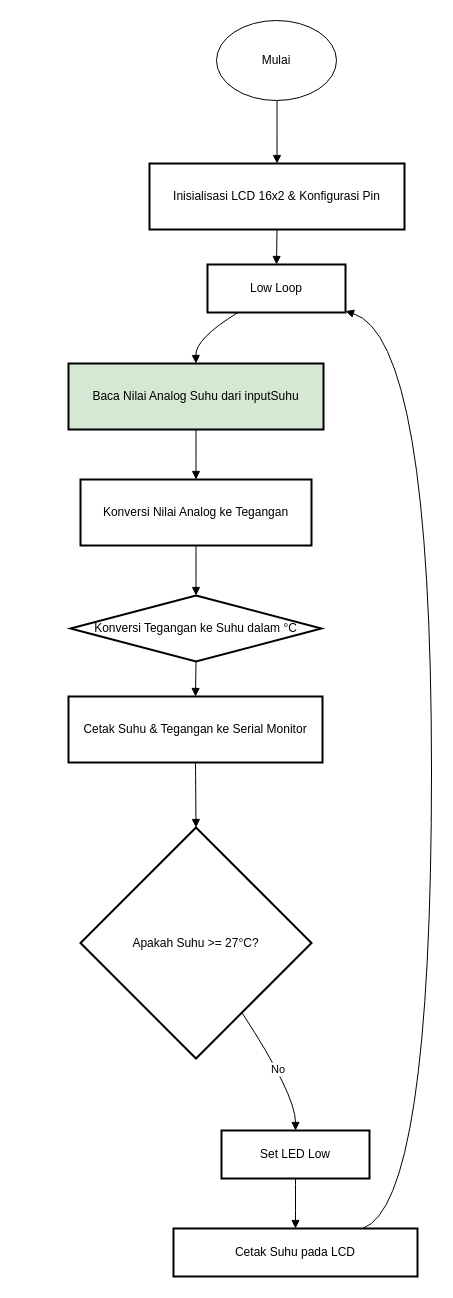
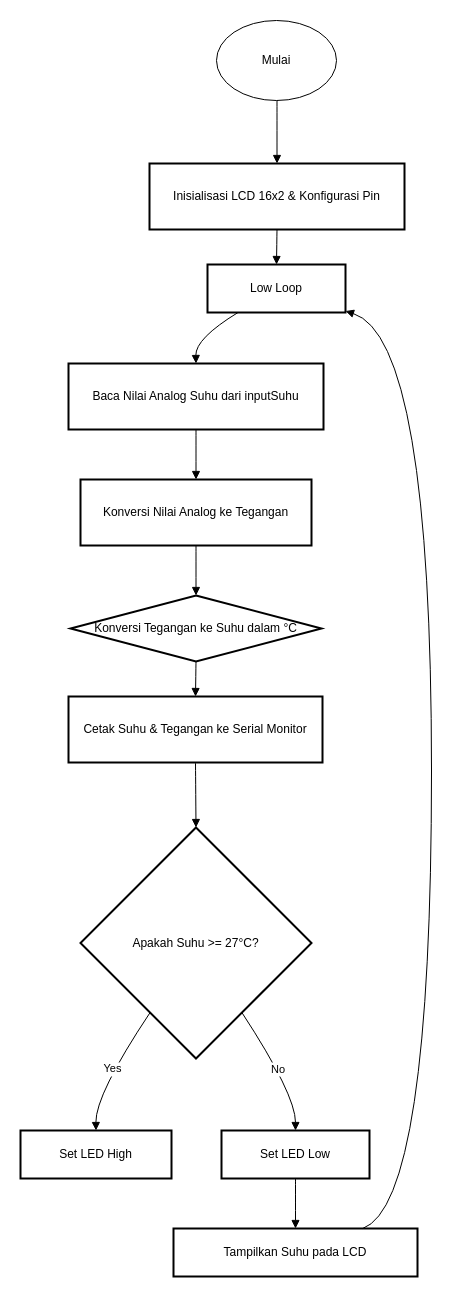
node "Baca Nilai Analog Suhu dari inputSuhu": fillcolor #d5e8d4 -> #ffffff
edge "Apakah Suhu >= 27°C?" -> "Set LED High": added, label "Yes"
node "Set LED High": added
node "Cetak Suhu pada LCD": label "Cetak Suhu pada LCD" -> "Tampilkan Suhu pada LCD"
